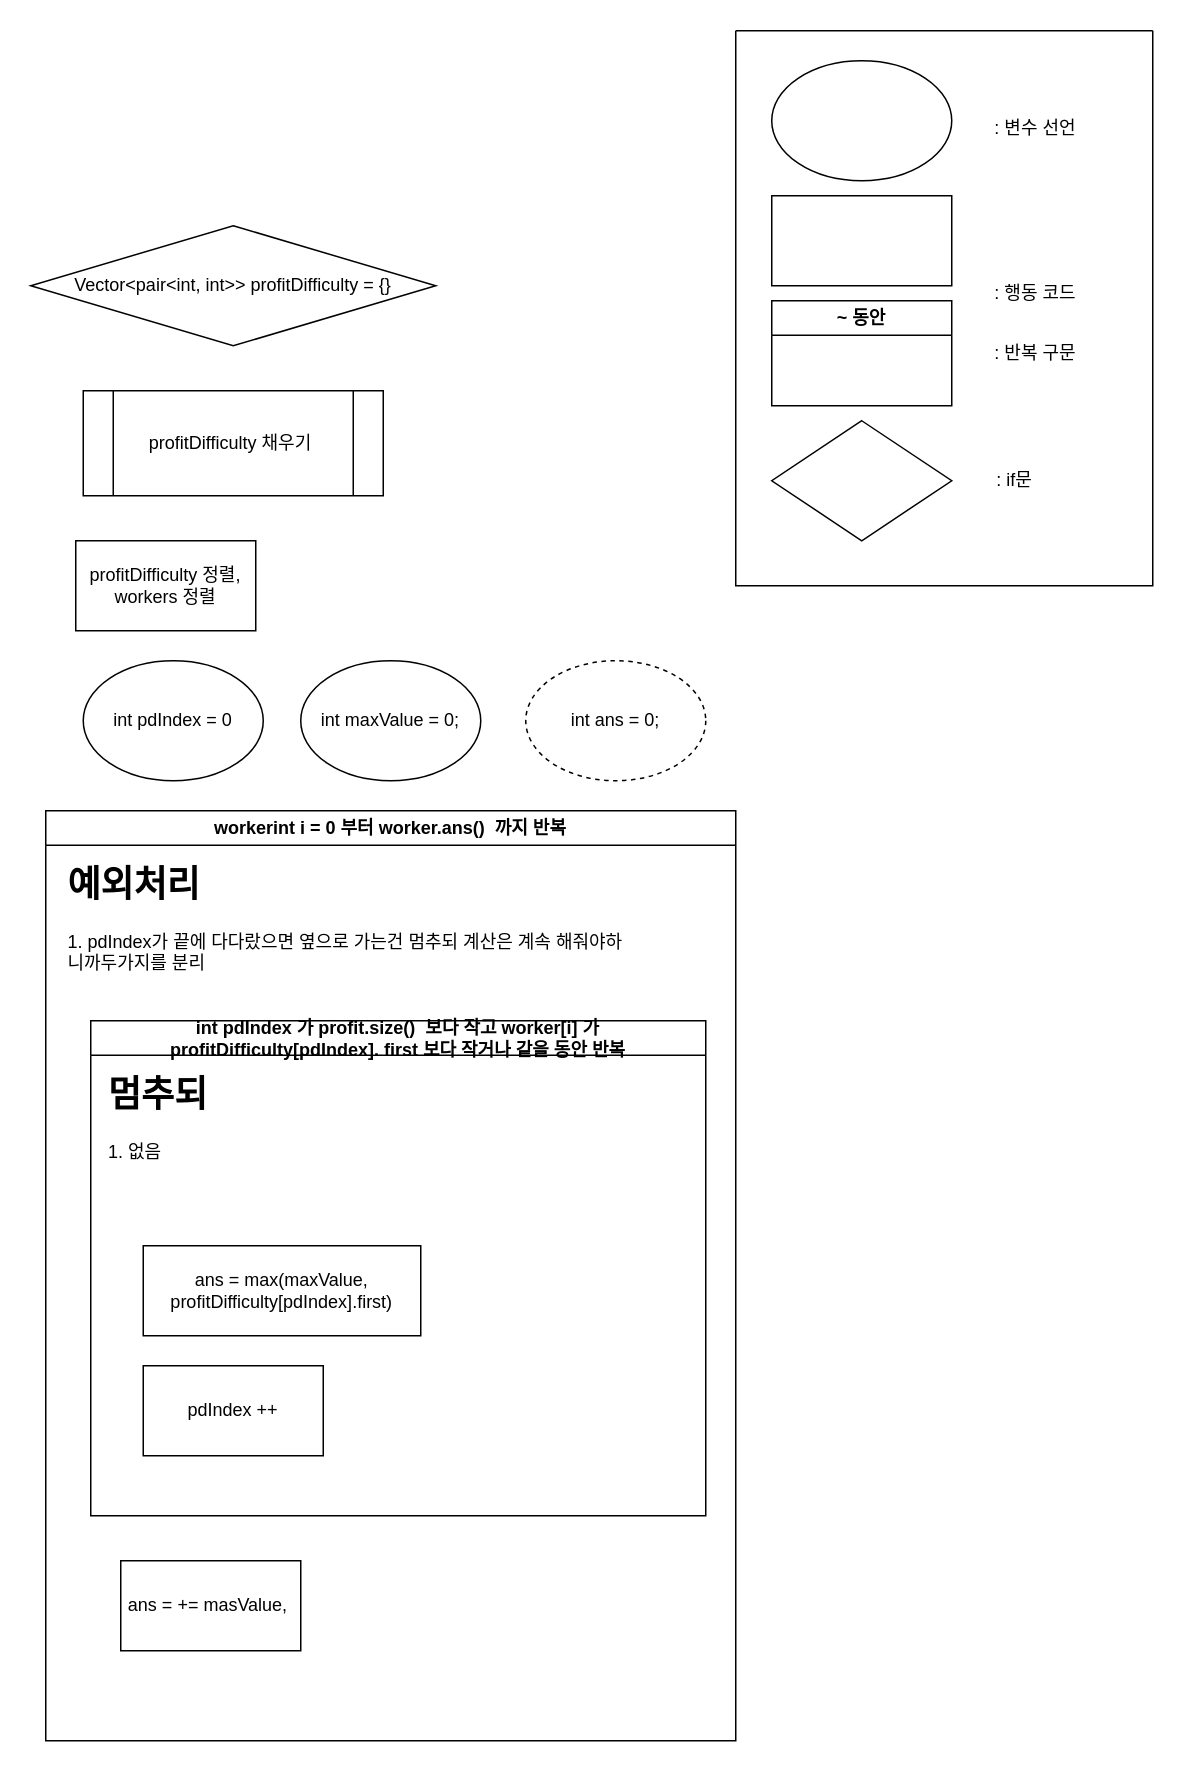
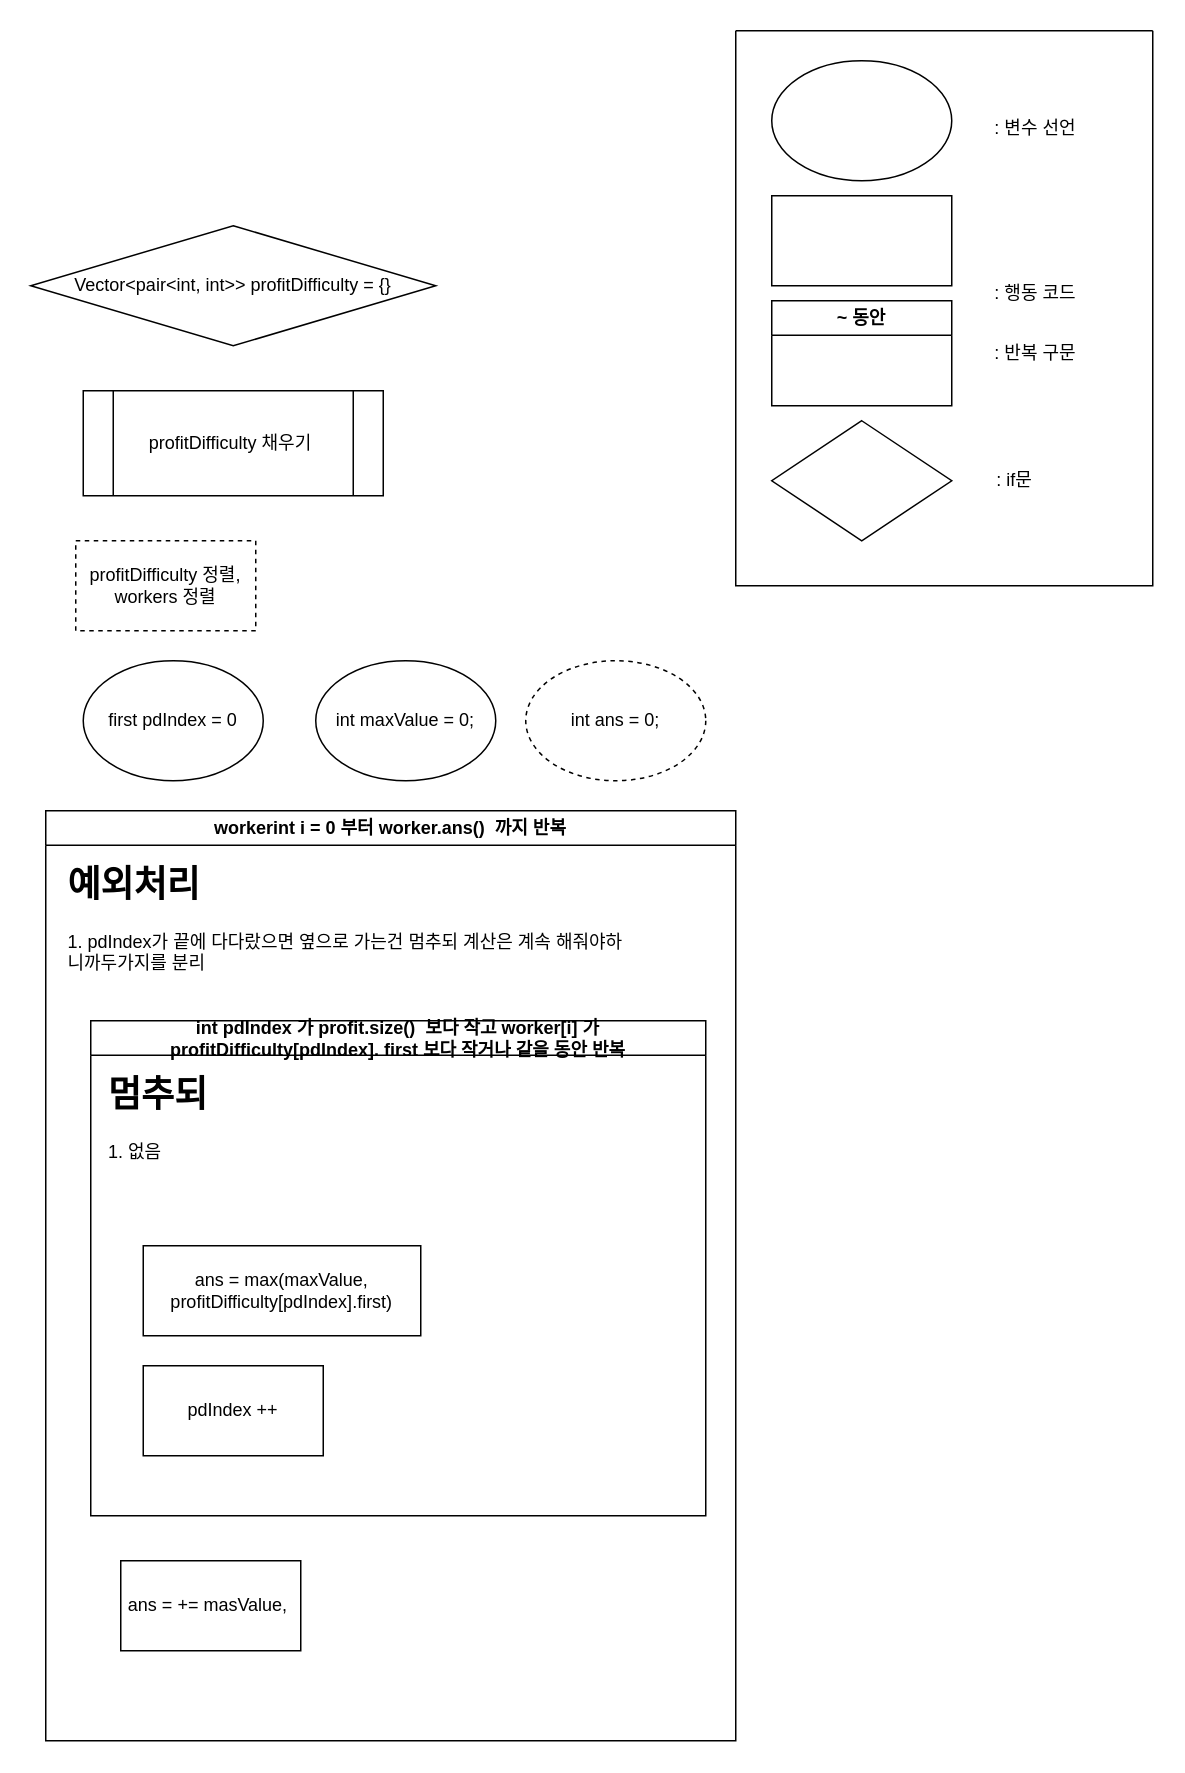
node "profitDifficulty 정렬, workers 정렬": style solid -> dashed
node "int pdIndex = 0": label "int pdIndex = 0" -> "first pdIndex = 0"
node "int maxValue = 0;": moved (391, 721) -> (406, 721)
